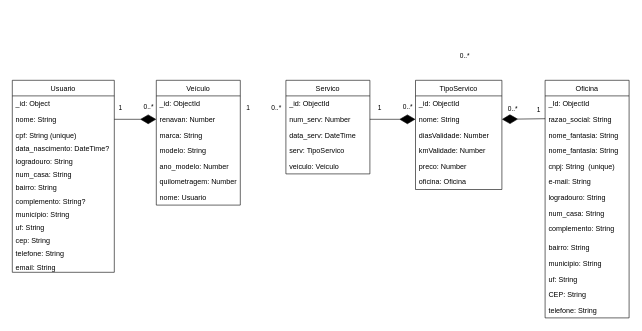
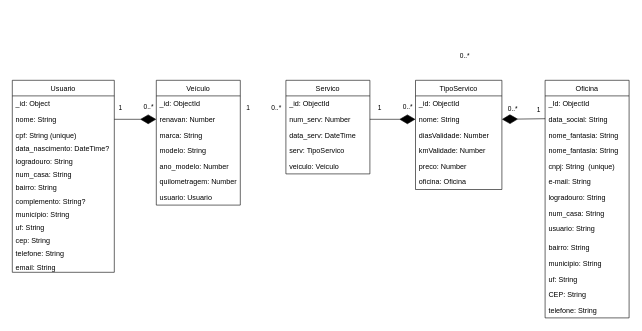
node "razao_social: String": label "razao_social: String" -> "data_social: String"
node "nome: Usuario": label "nome: Usuario" -> "usuario: Usuario"
node "complemento: String": label "complemento: String" -> "usuario: String"
